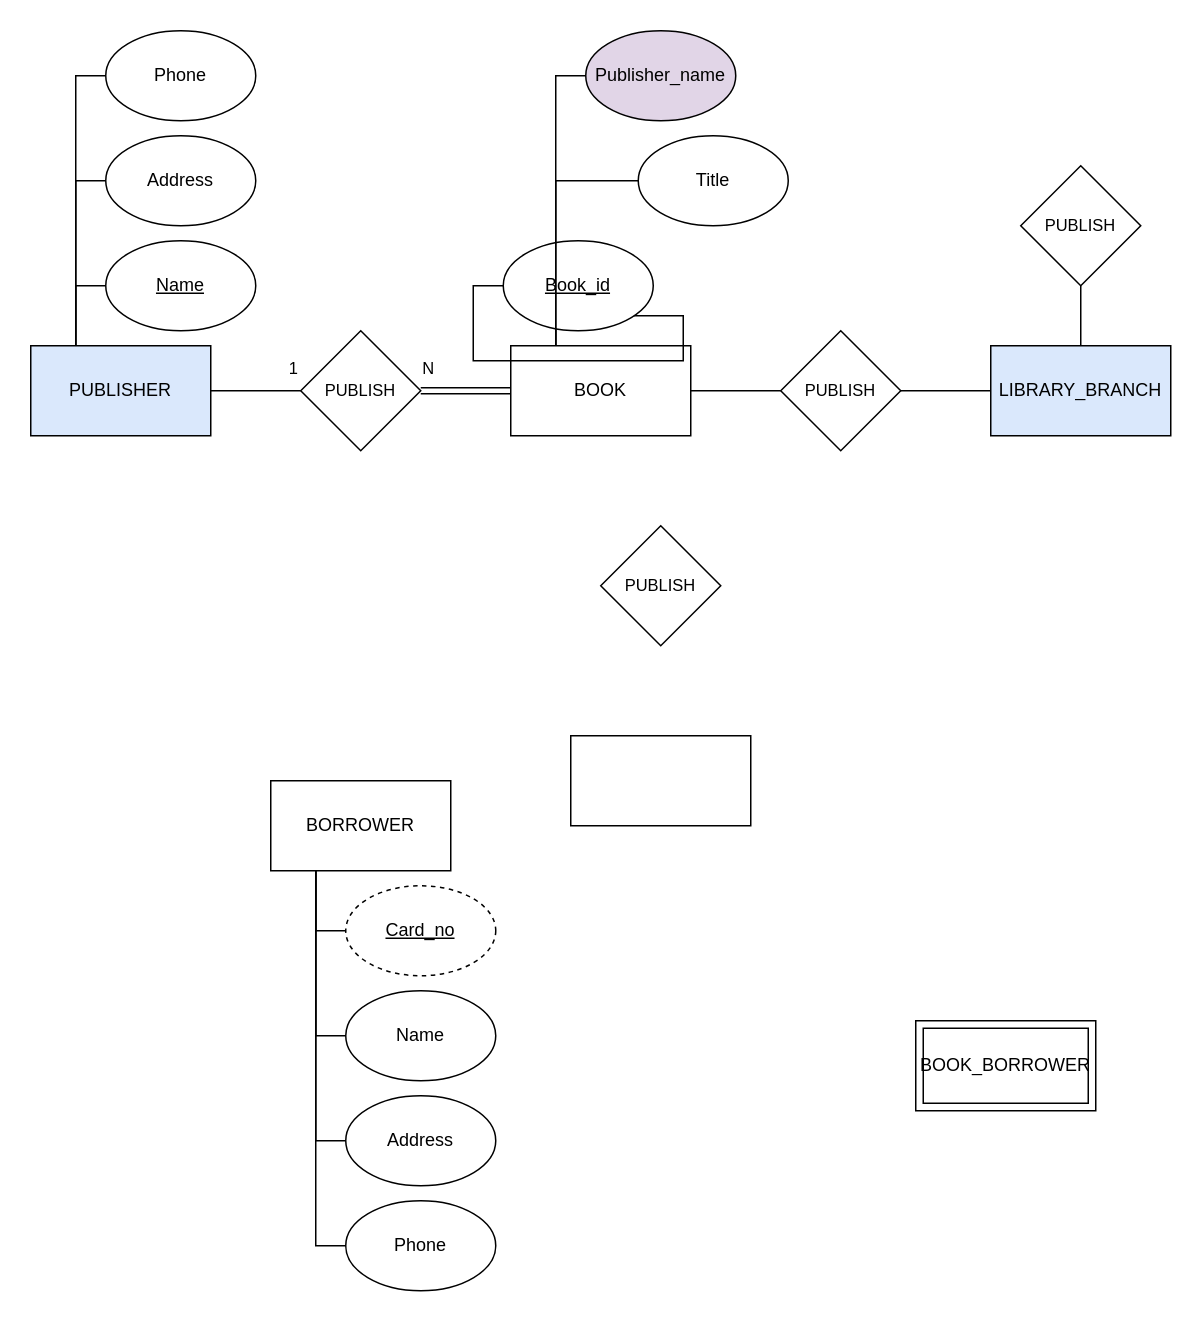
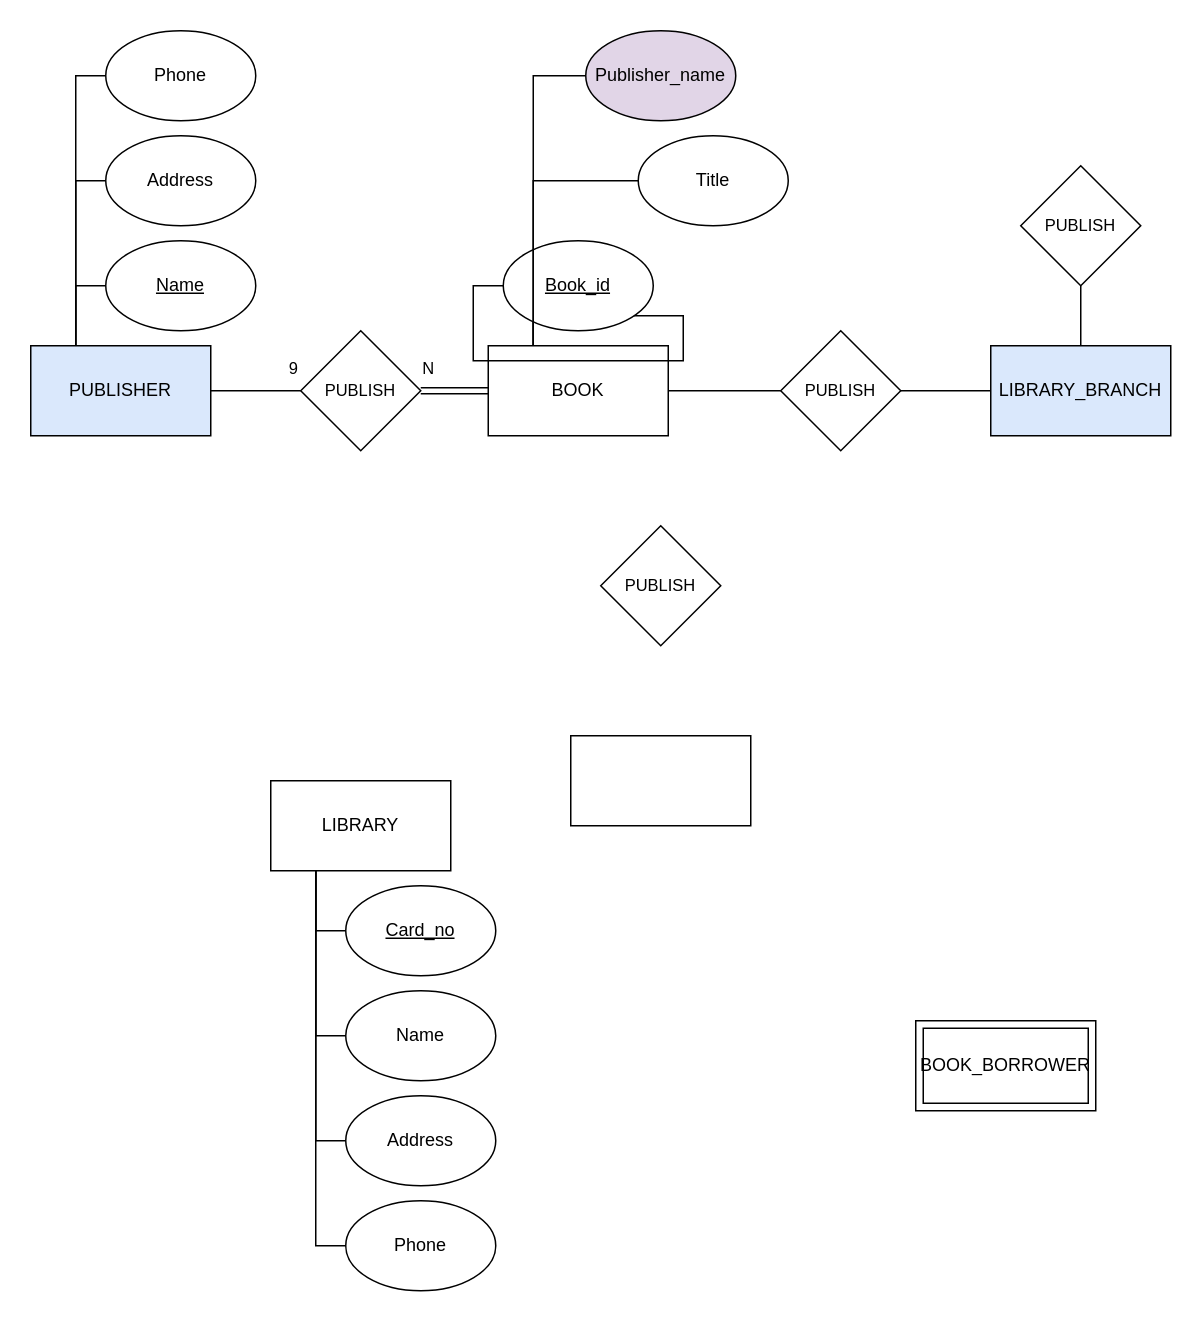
node "1": label "1" -> "9"
node "BOOK": moved (601, 391) -> (578, 391)
node "BORROWER": label "BORROWER" -> "LIBRARY"
node "Card_no": style dashed -> solid
